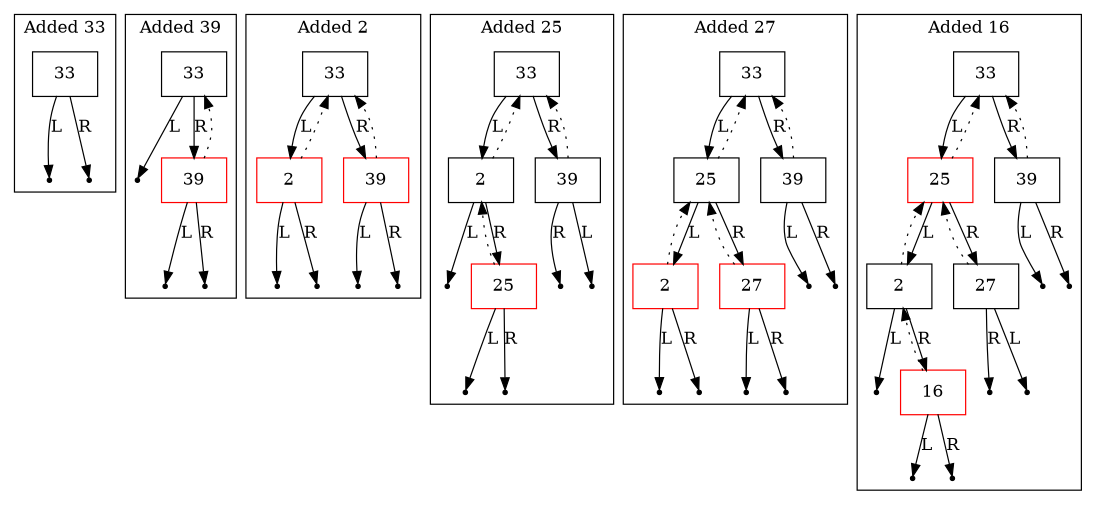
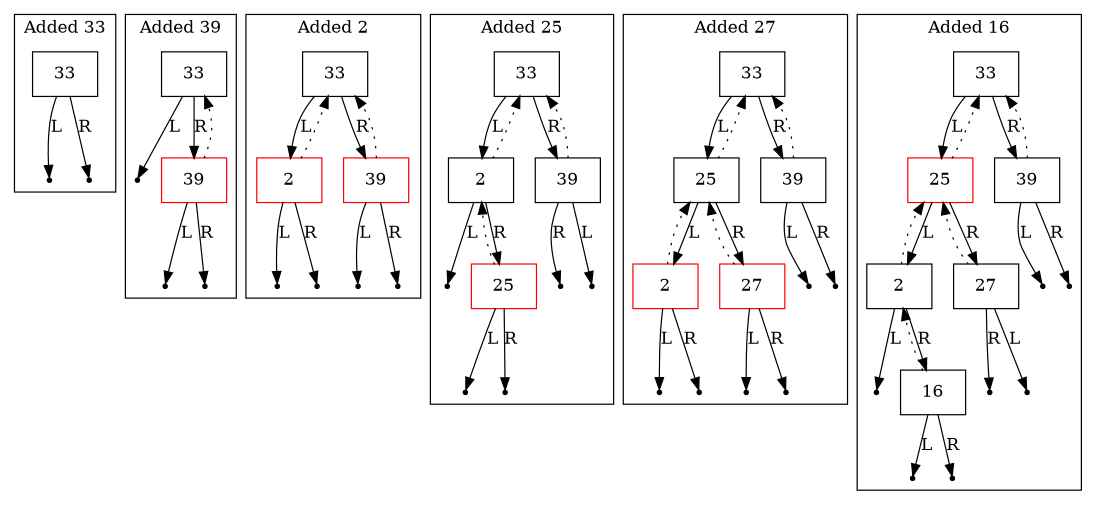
node "16": color red -> black
